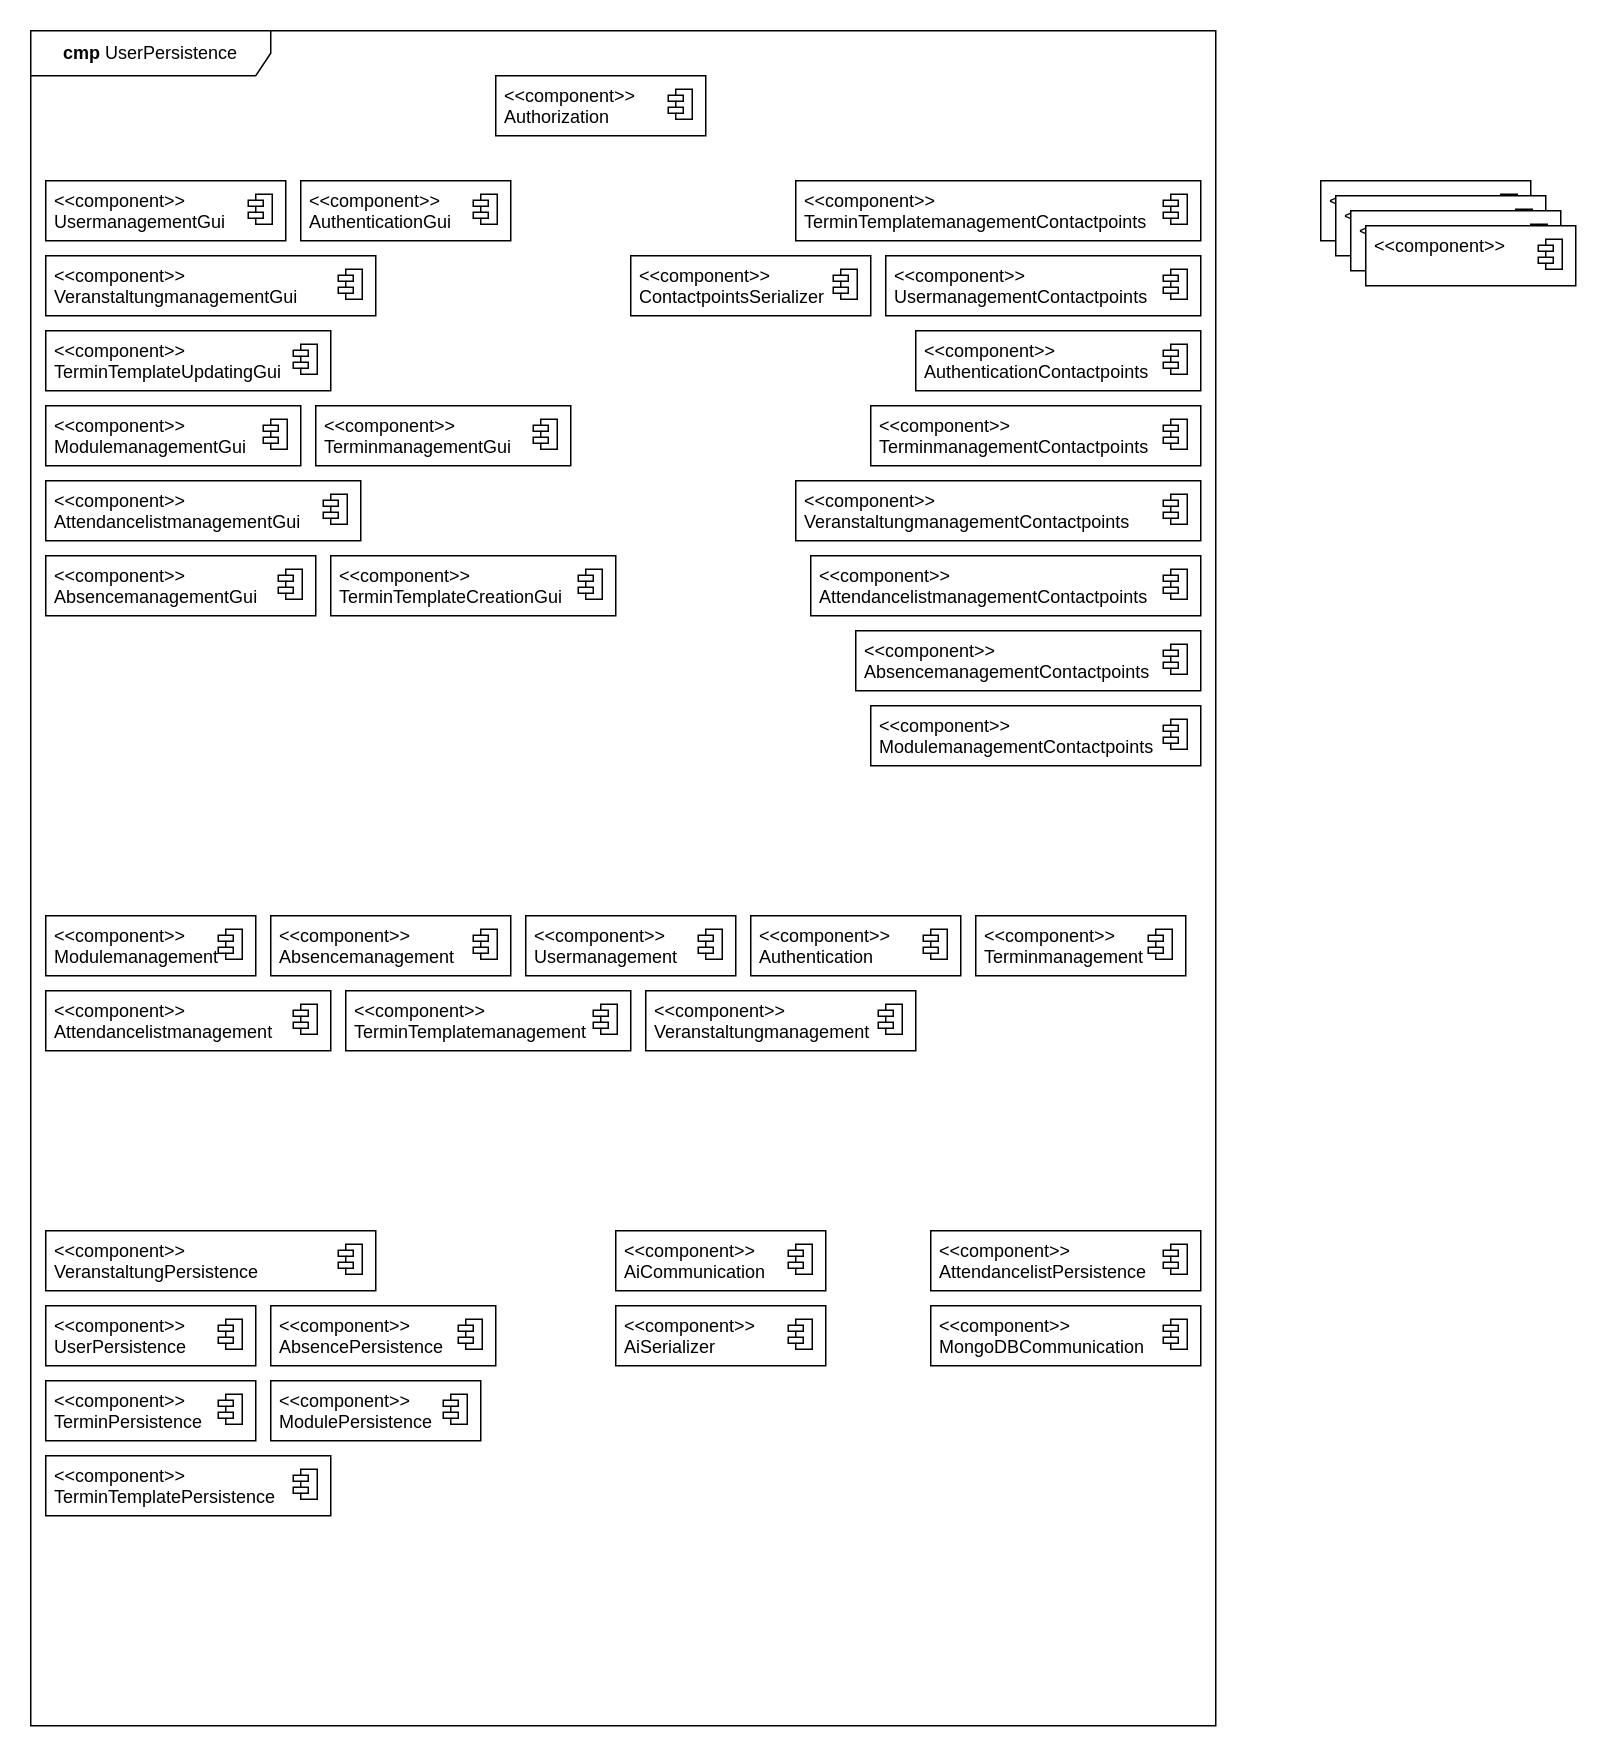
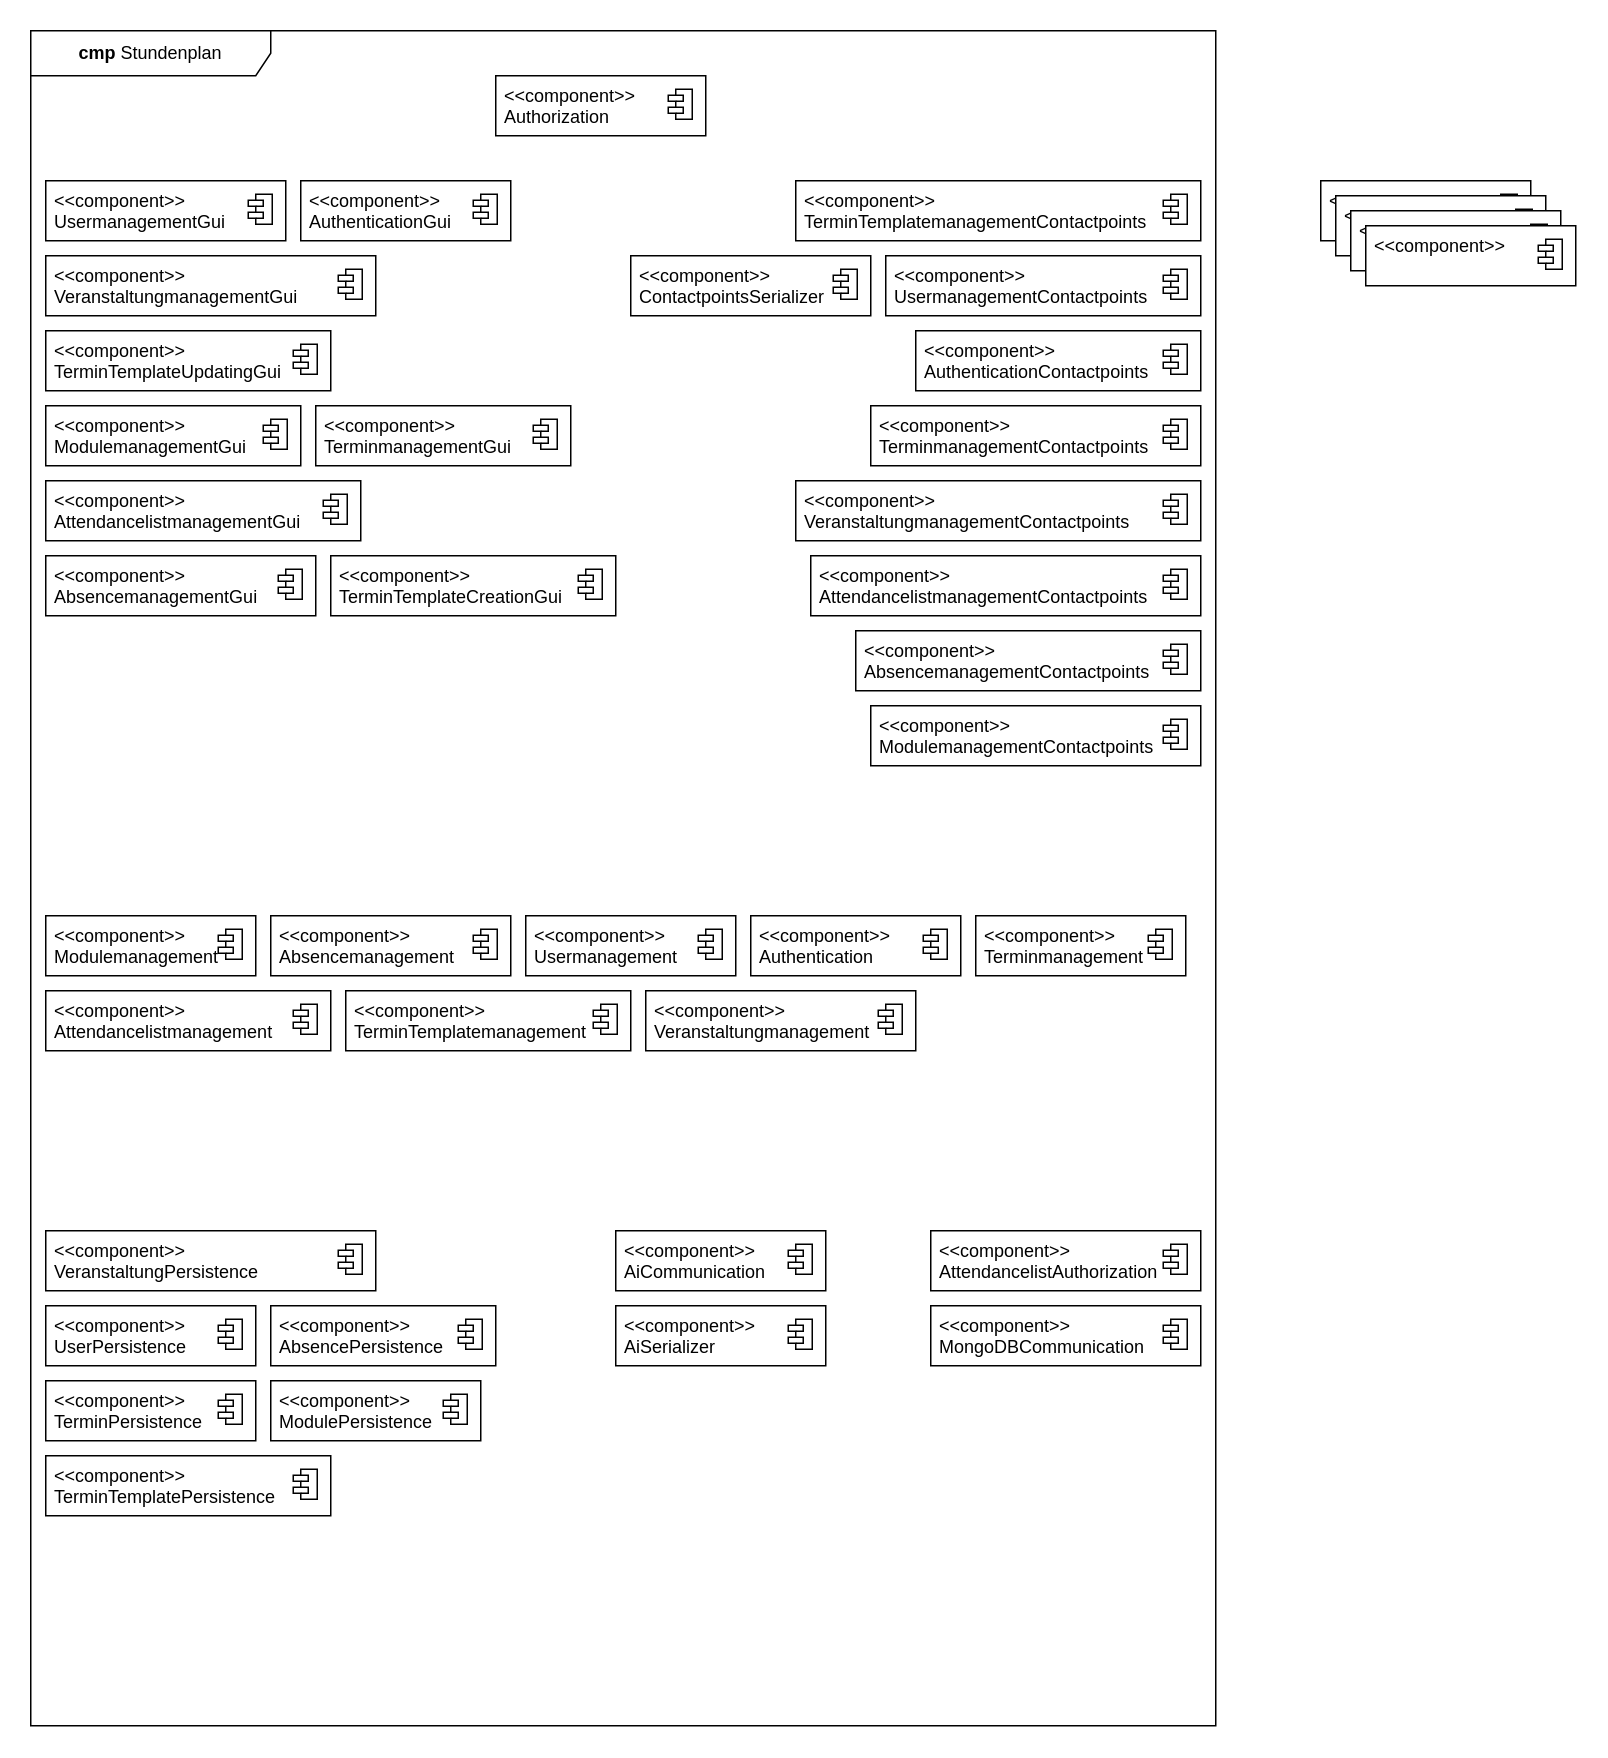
node "cmp UserPersistence": label "cmp UserPersistence" -> "cmp Stundenplan"
node "<<component>> AttendancelistPersistence": label "<<component>> AttendancelistPersistence" -> "<<component>> AttendancelistAuthorization"
